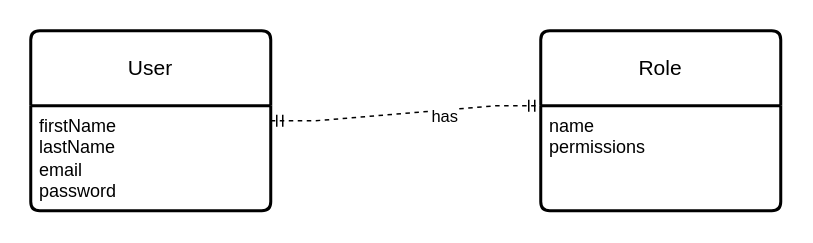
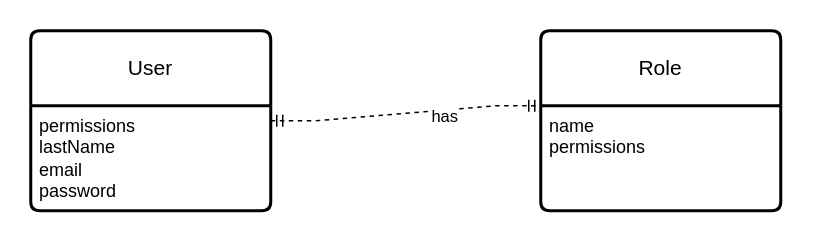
node "firstName lastName email password": label "firstName lastName email password" -> "permissions lastName email password"
